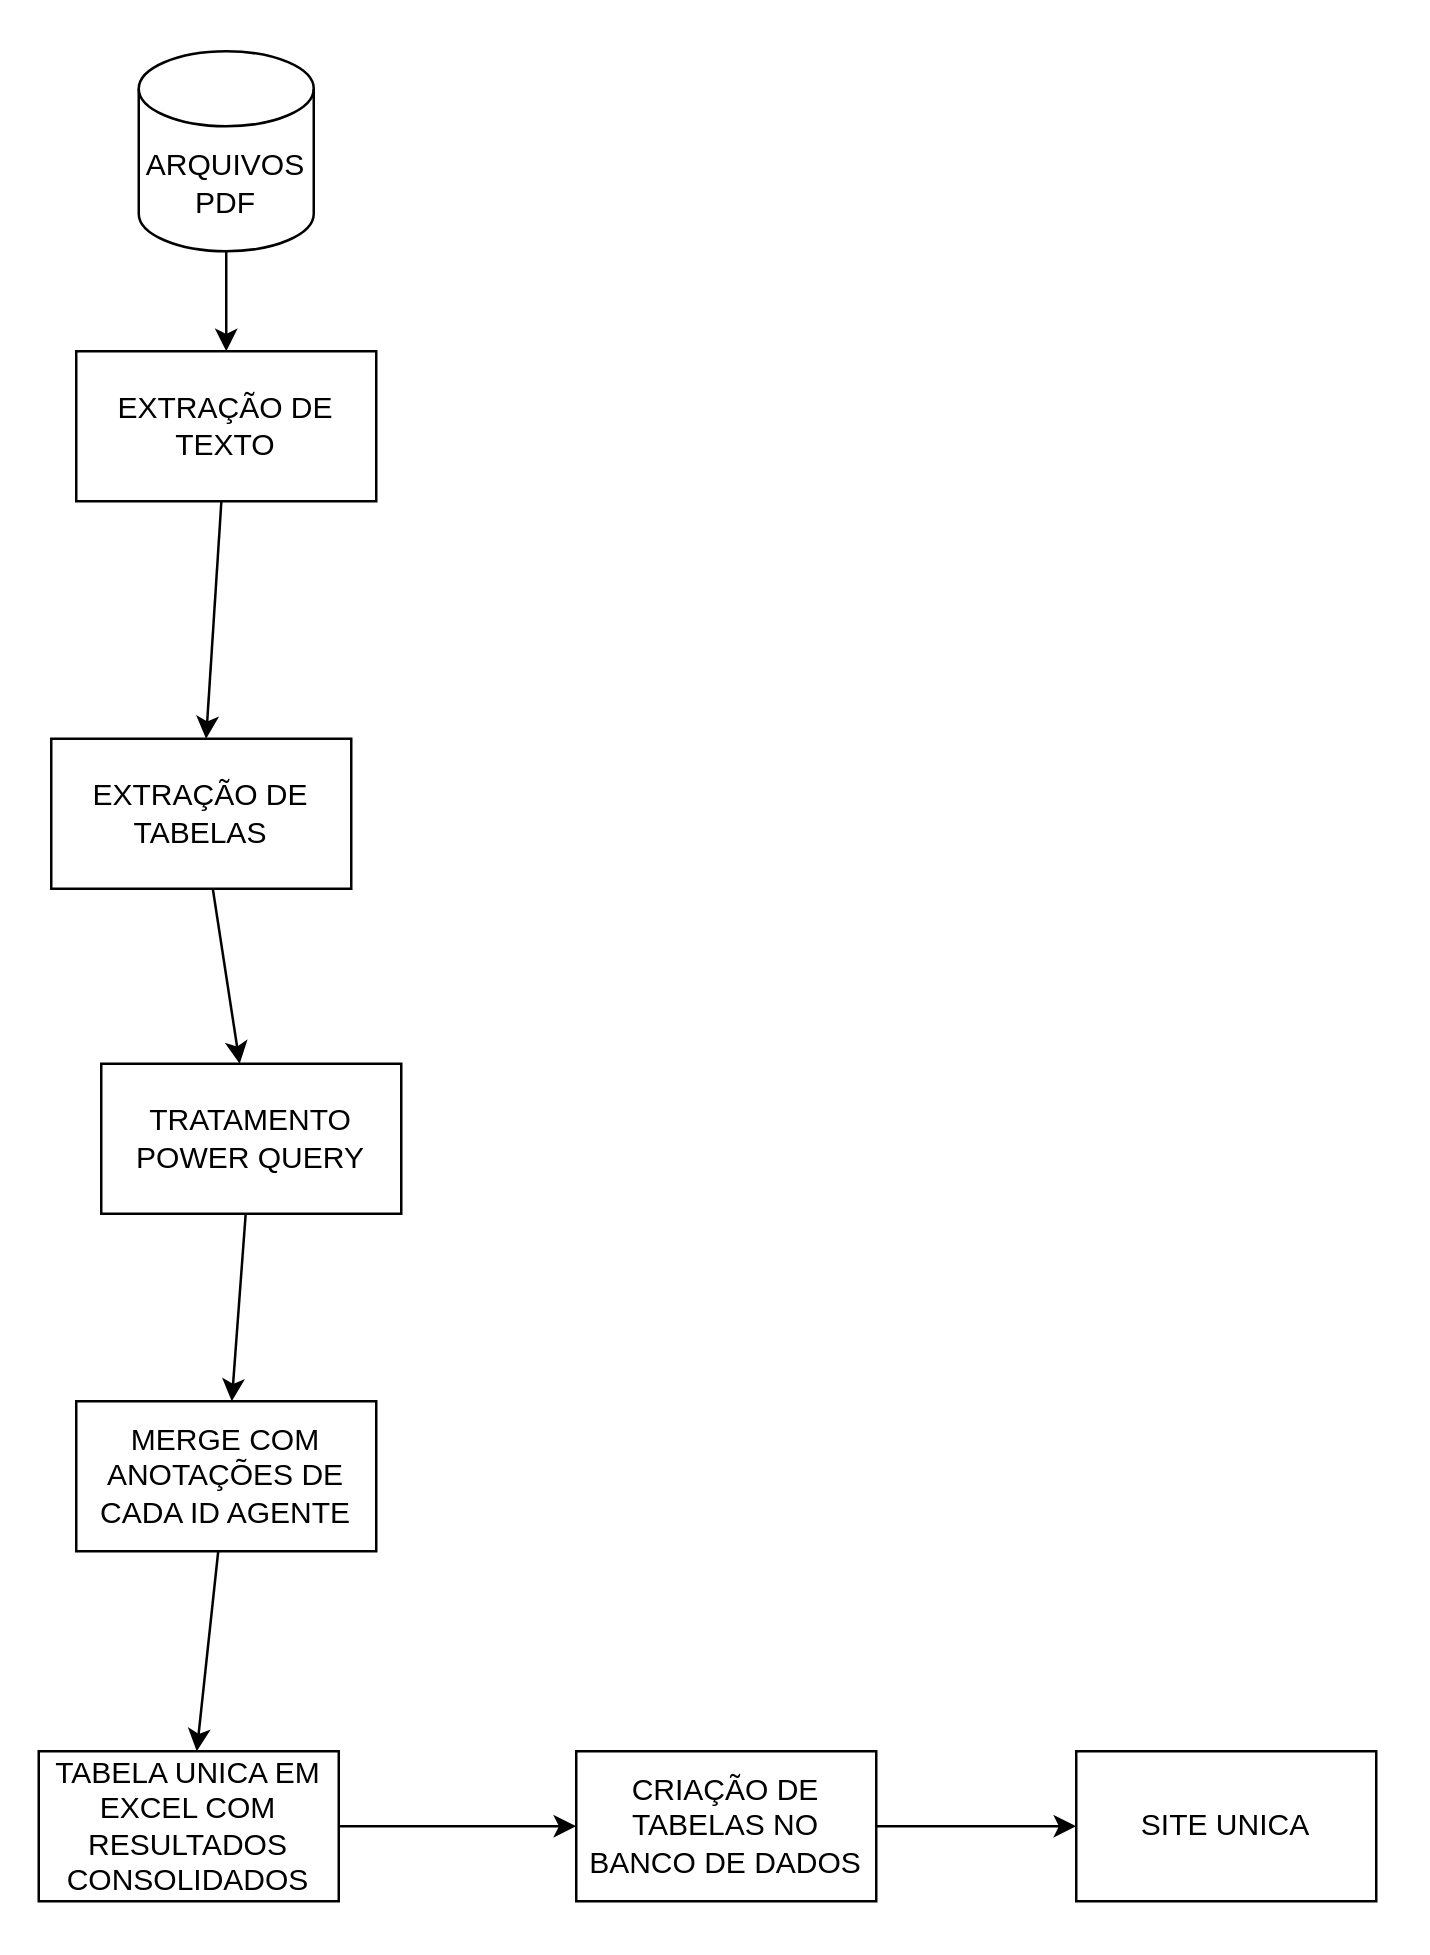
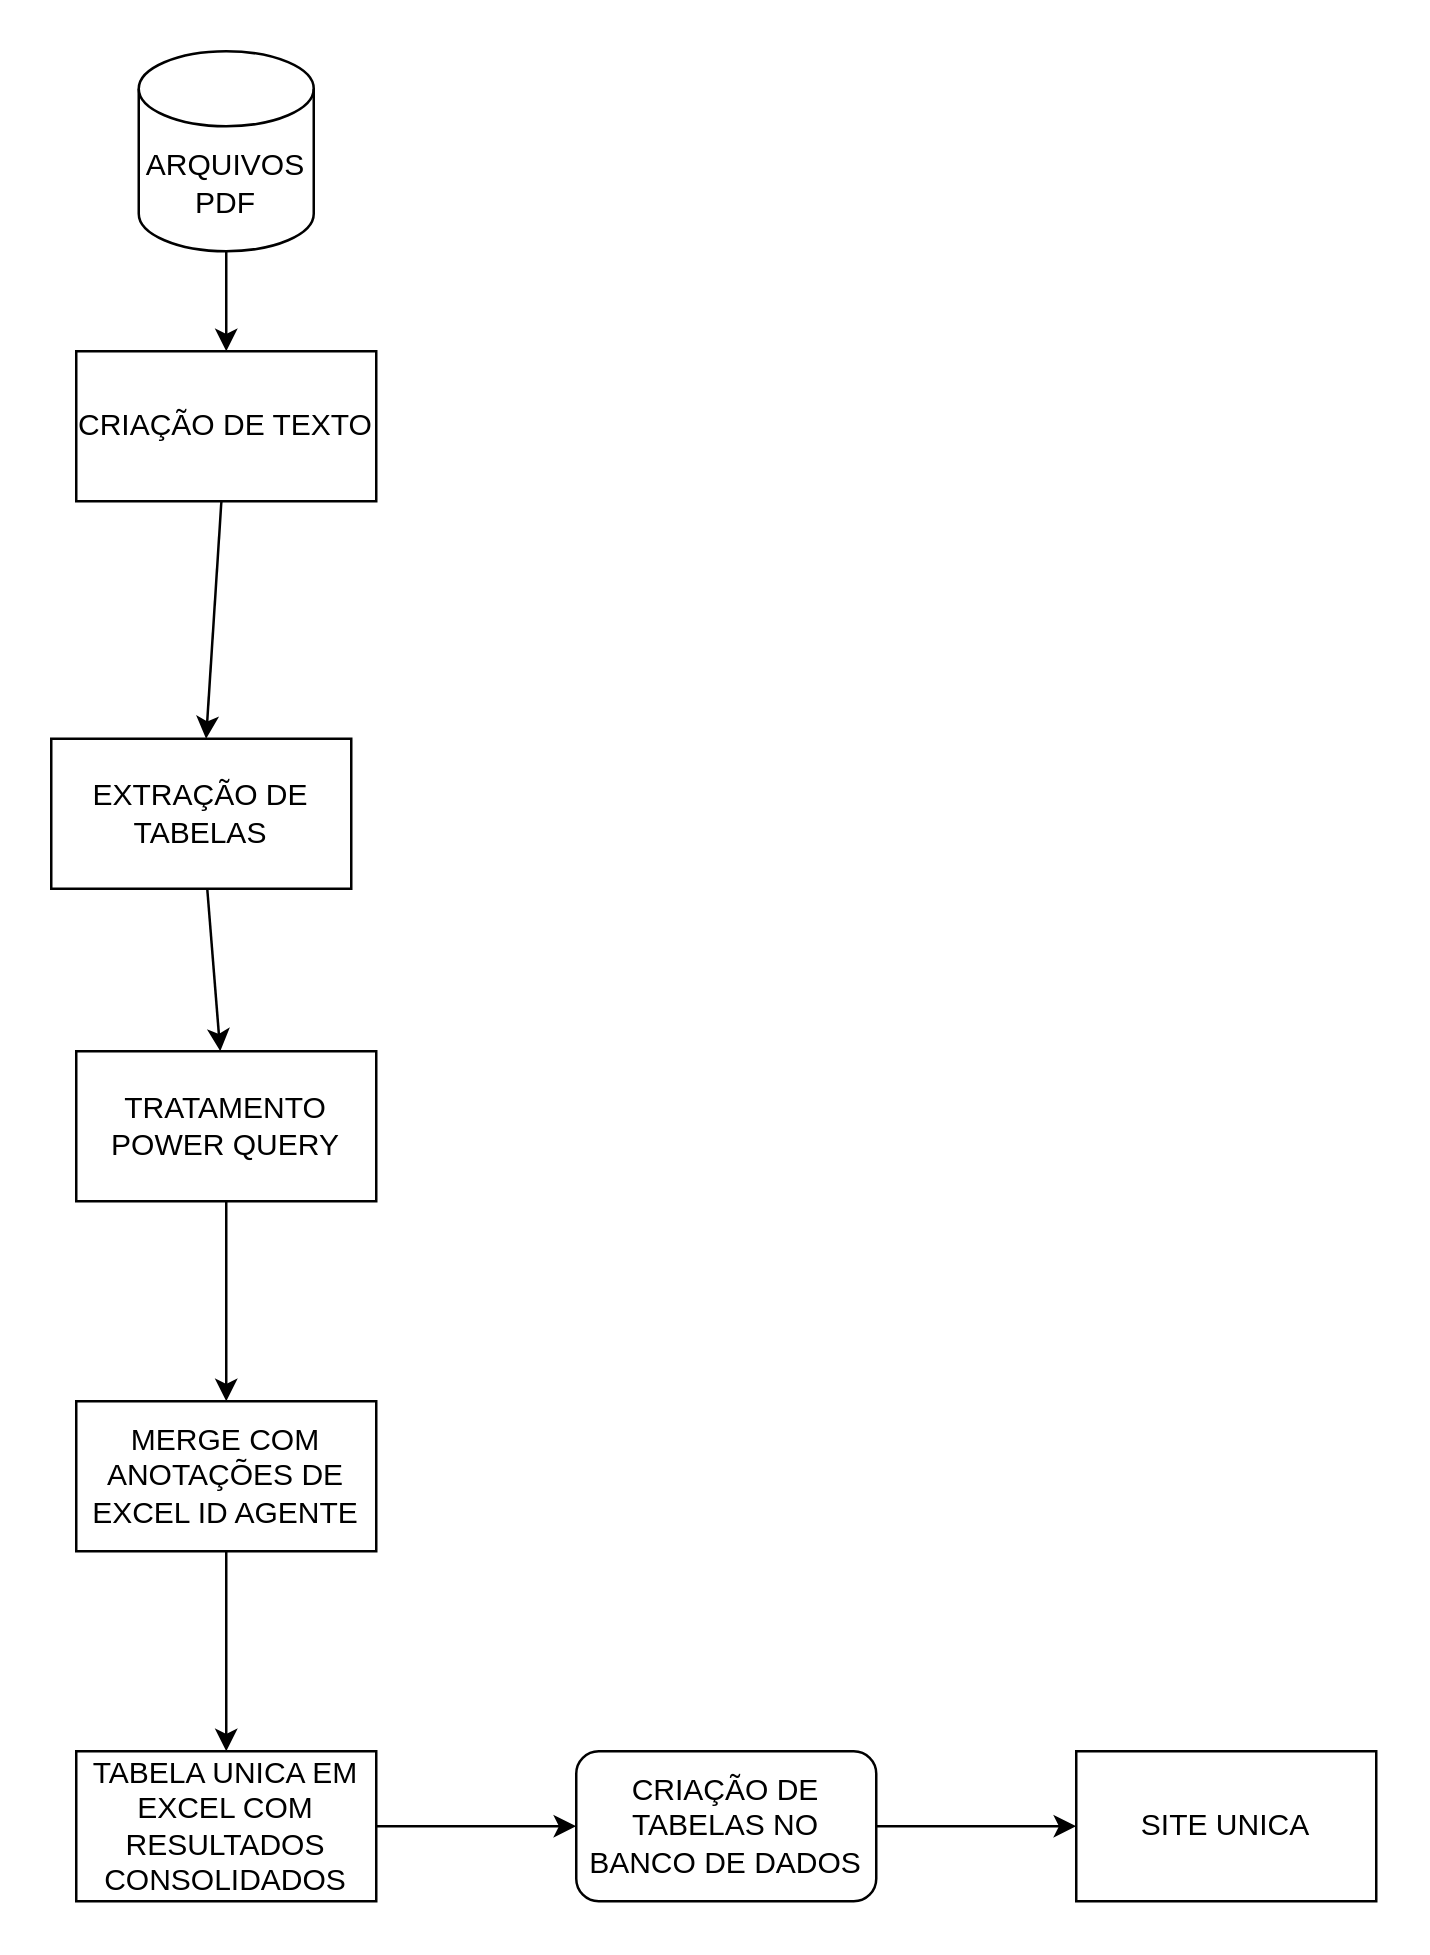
node "EXTRAÇÃO DE TEXTO": label "EXTRAÇÃO DE TEXTO" -> "CRIAÇÃO DE TEXTO"
node "TRATAMENTO POWER QUERY": moved (251, 1139) -> (226, 1126)
node "MERGE COM ANOTAÇÕES DE CADA ID AGENTE": label "MERGE COM ANOTAÇÕES DE CADA ID AGENTE" -> "MERGE COM ANOTAÇÕES DE EXCEL ID AGENTE"
node "TABELA UNICA EM EXCEL COM RESULTADOS CONSOLIDADOS": moved (189, 1826) -> (226, 1826)
node "CRIAÇÃO DE TABELAS NO BANCO DE DADOS": shape rectangle -> rounded rectangle
